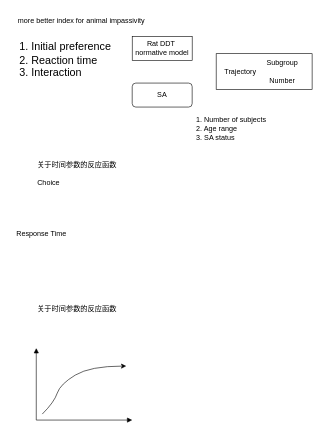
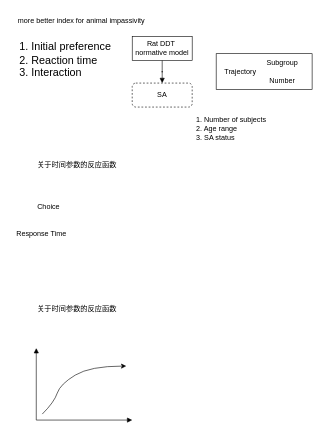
edge "Rat DDT normative model" -> "SA": added
node "SA": style solid -> dashed
node "Choice": moved (54, 183) -> (54, 207)
